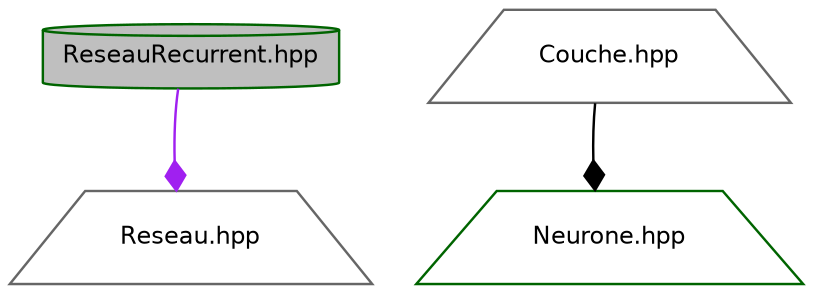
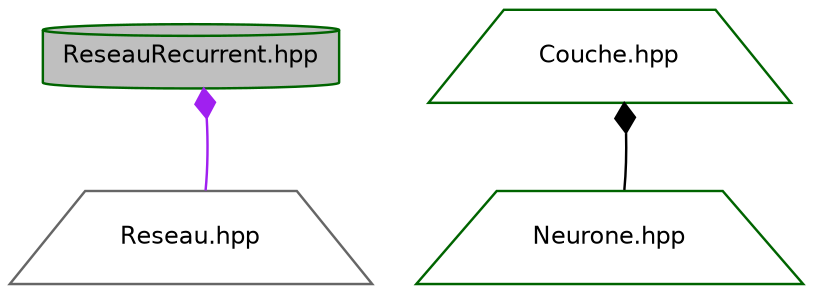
node "Couche.hpp": color gray40 -> darkgreen
edge "ReseauRecurrent.hpp" -> "Reseau.hpp": reversed
edge "Couche.hpp" -> "Neurone.hpp": reversed
